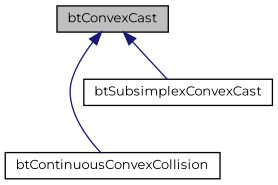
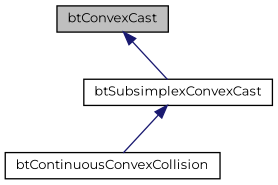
edge "btContinuousConvexCollision" -> "btConvexCast": now "btContinuousConvexCollision" -> "btSubsimplexConvexCast"
